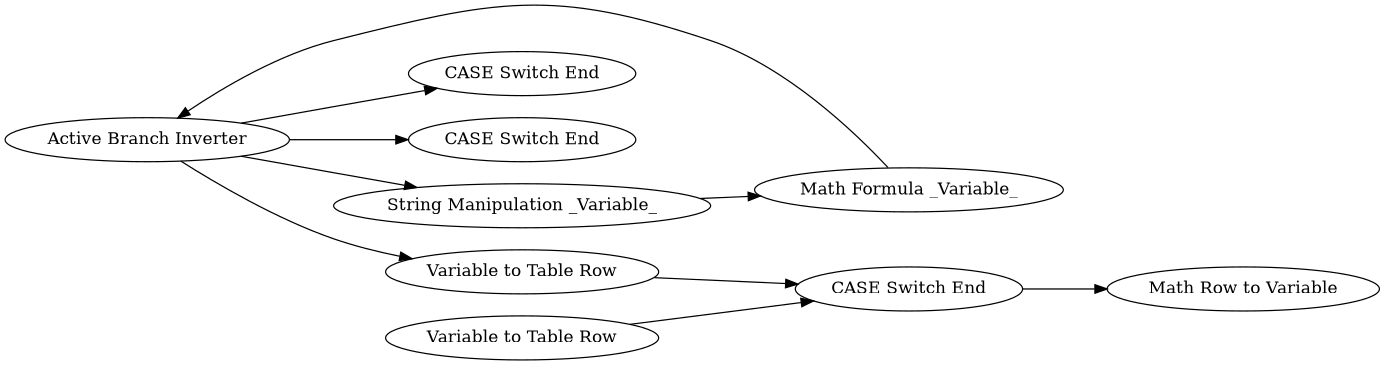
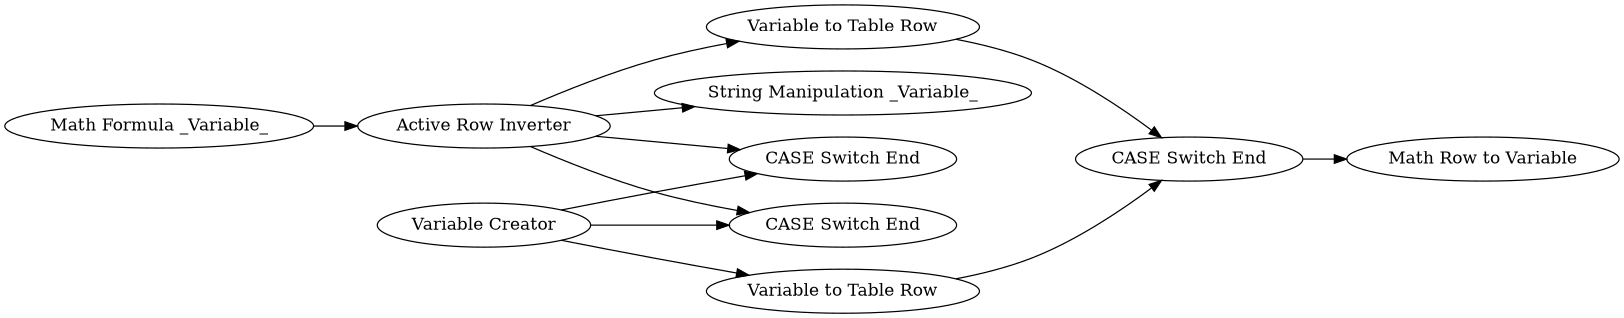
node "Active Branch Inverter": label "Active Branch Inverter" -> "Active Row Inverter"
edge "String Manipulation _Variable_" -> "Math Formula _Variable_": removed
node "Variable Creator": added
